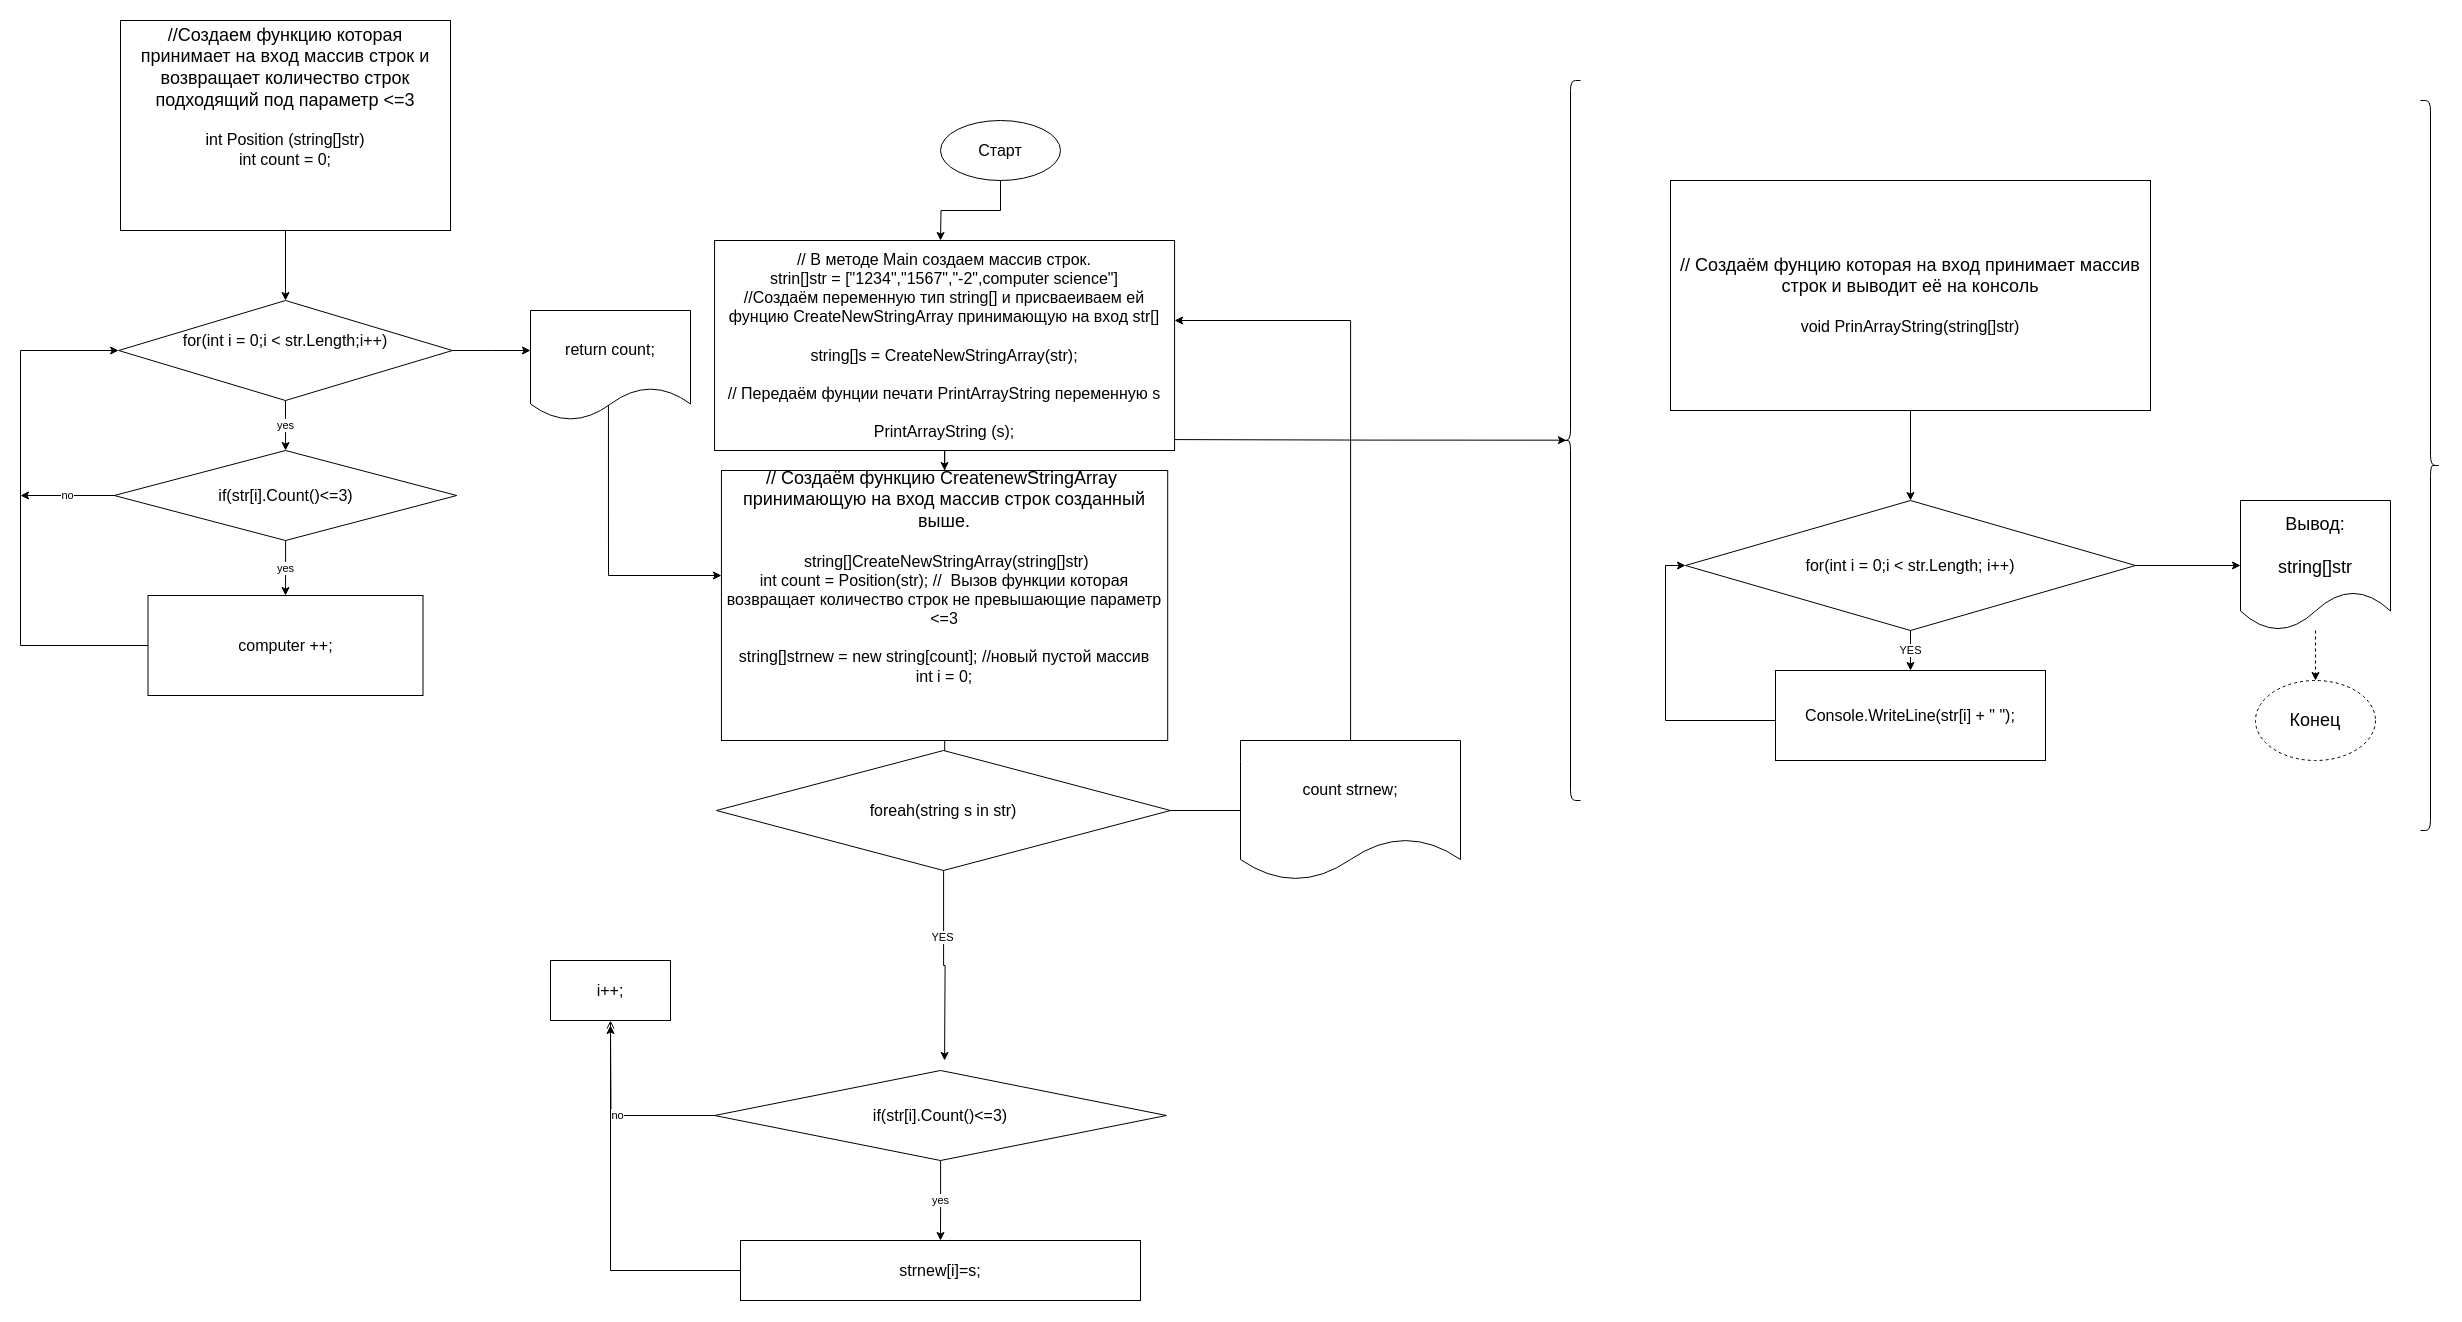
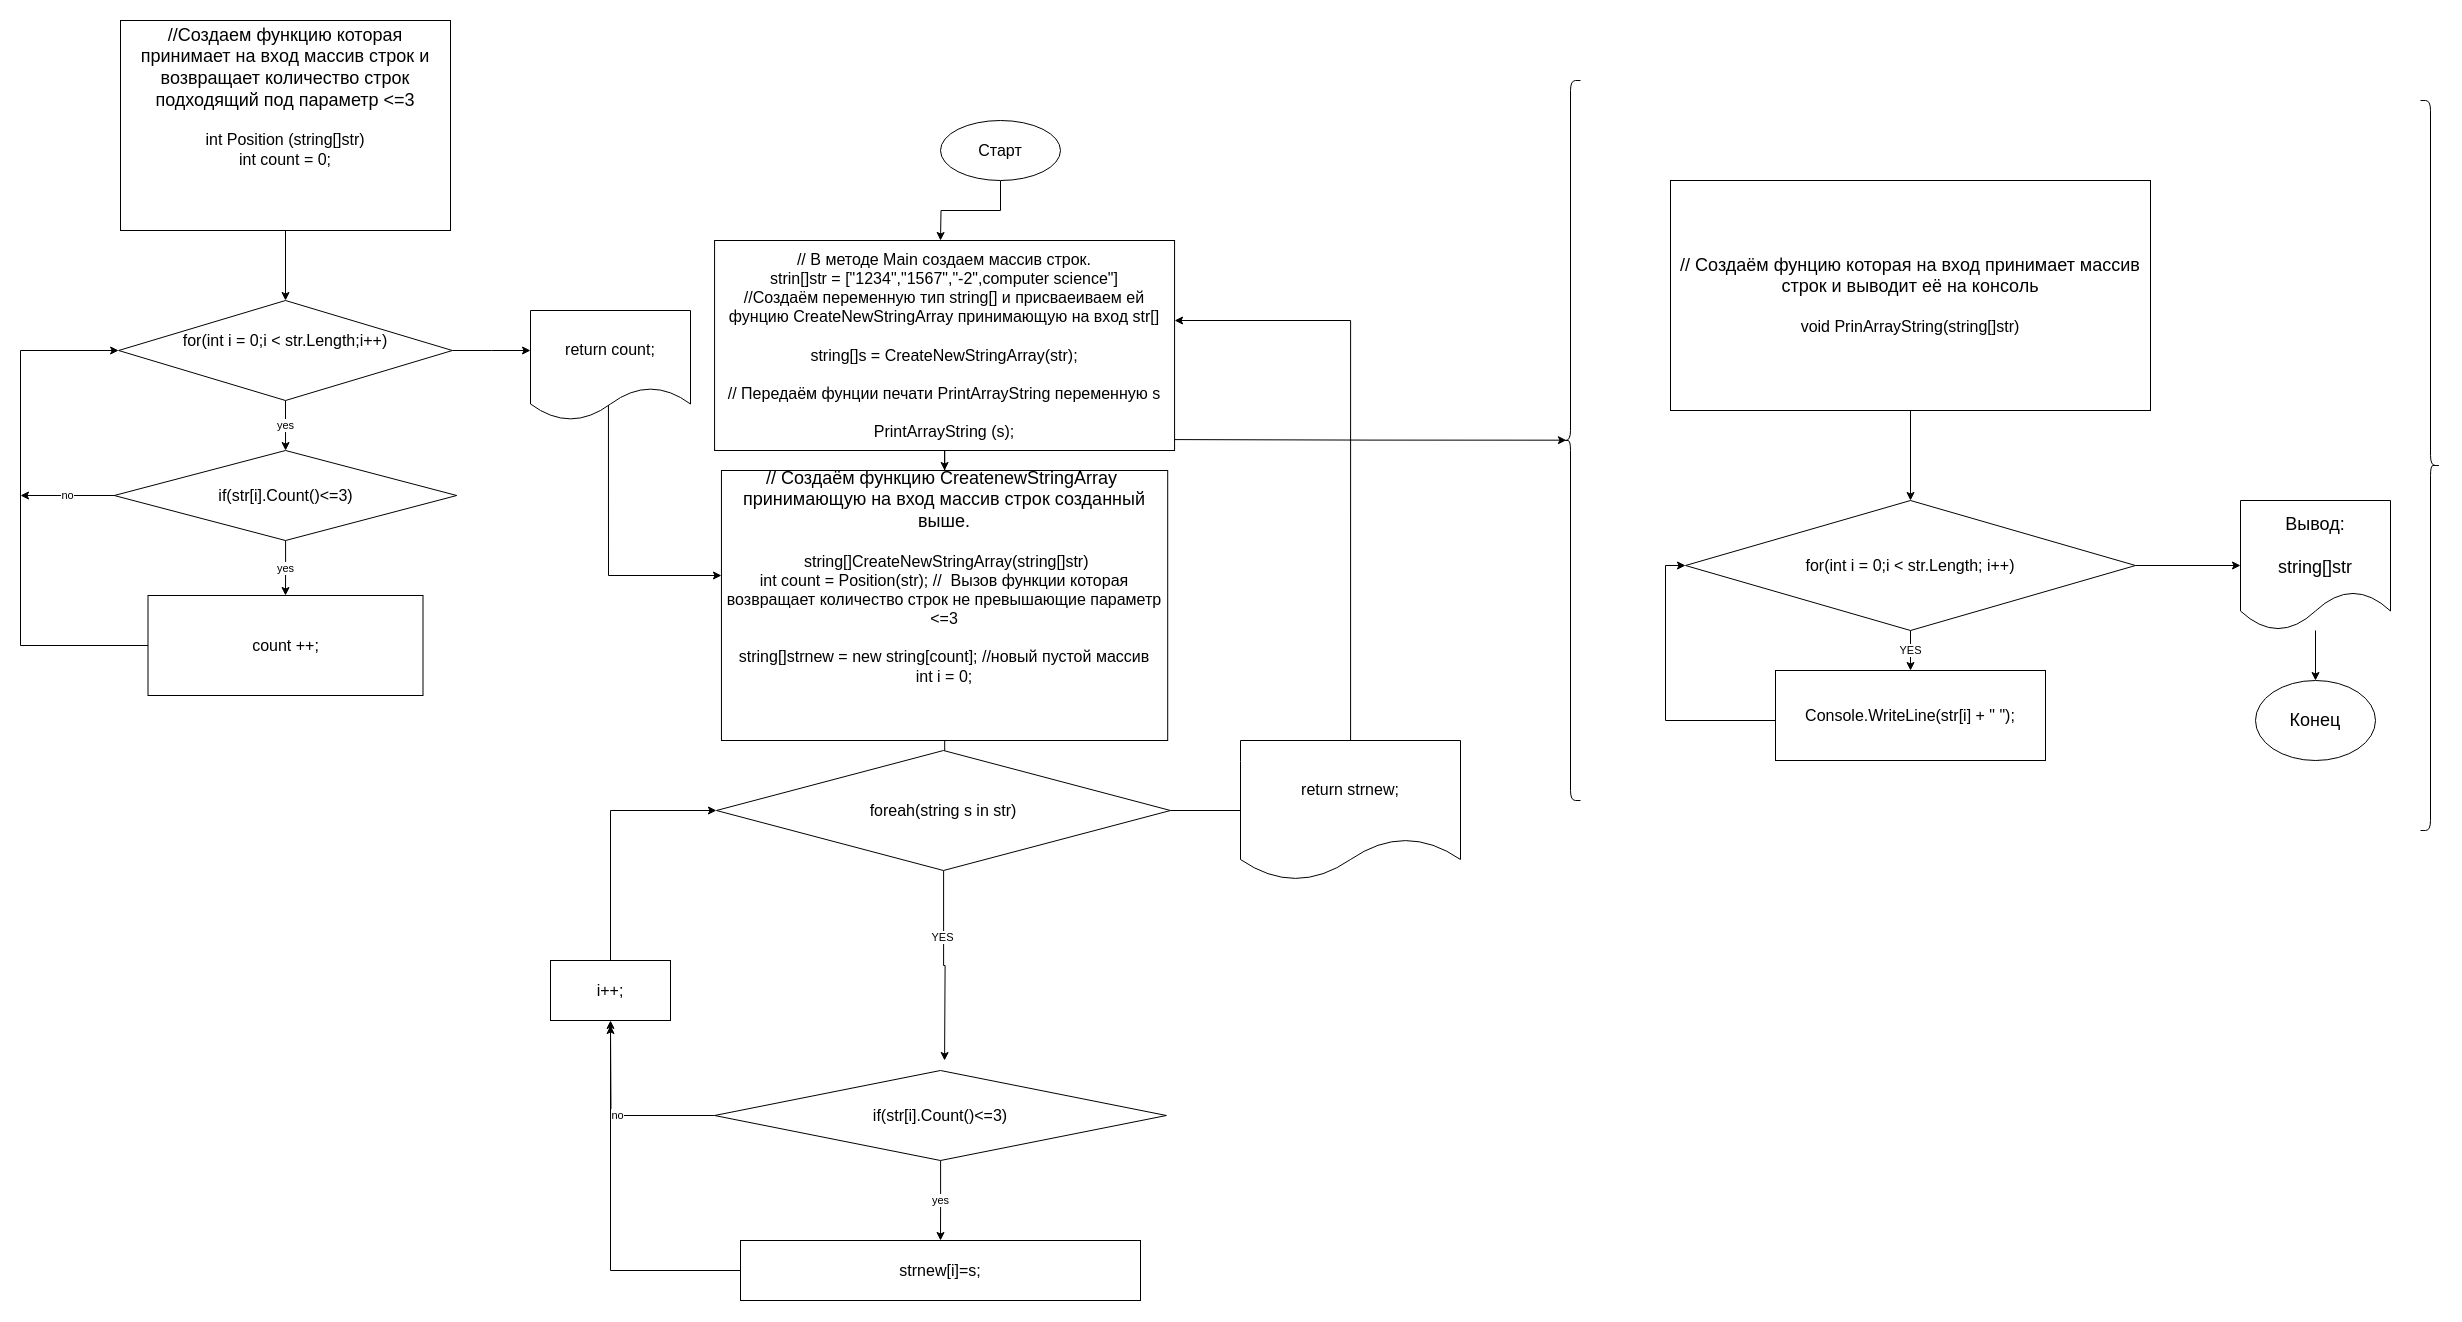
node "computer ++;": label "computer ++;" -> "count ++;"
edge "Вывод: string[]str" -> "Конец": style dashed -> solid
node "Конец": style dashed -> solid
node "count strnew;": label "count strnew;" -> "return strnew;"
edge "i++;" -> "foreah(string s in str)": added
edge "strnew[i]=s;" -> "i++;": arrowhead open -> classic
